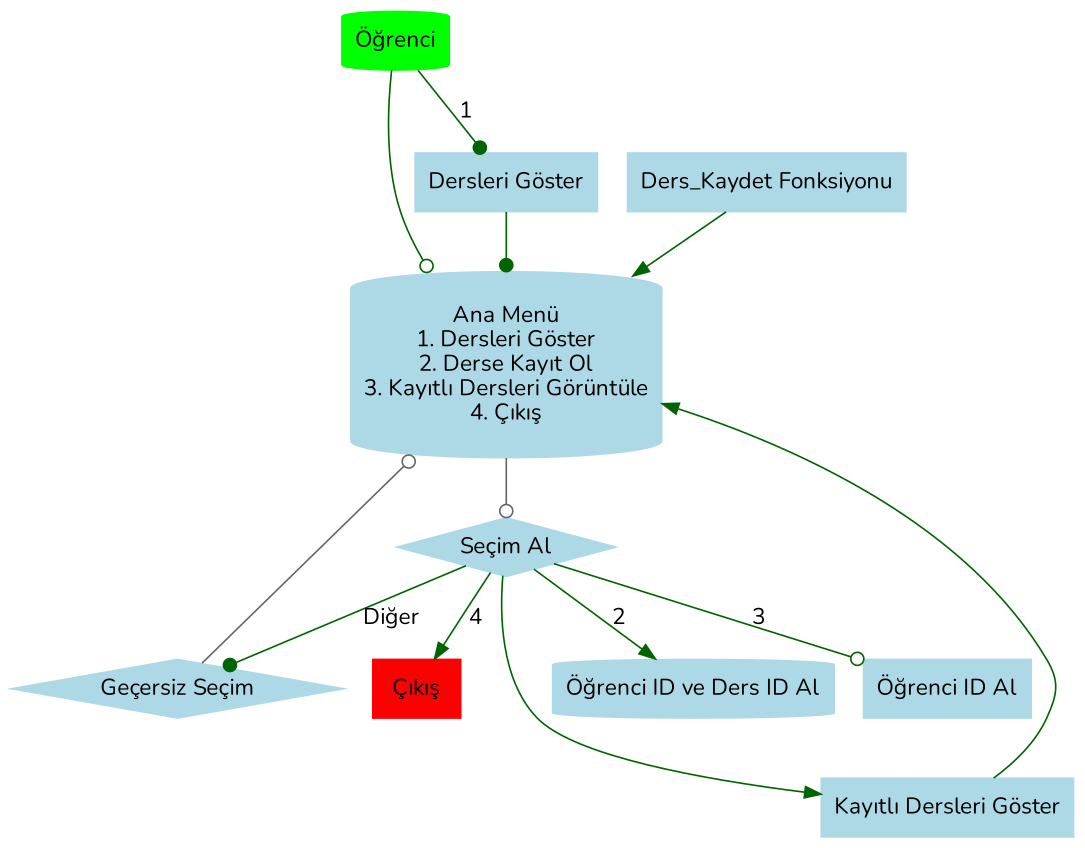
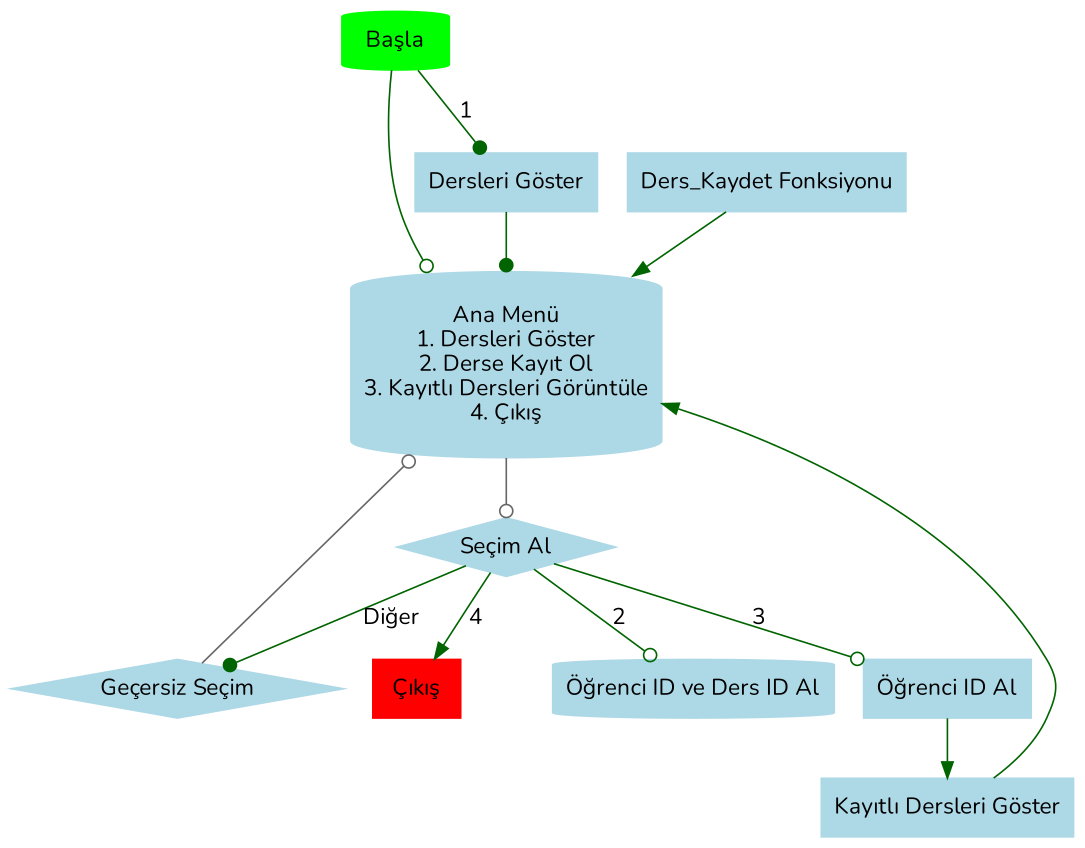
node "Öğrenci": label "Öğrenci" -> "Başla"
edge "Seçim Al" -> "Öğrenci ID ve Ders ID Al": arrowhead normal -> odot
edge "Seçim Al" -> "Kayıtlı Dersleri Göster": now "Öğrenci ID Al" -> "Kayıtlı Dersleri Göster"
